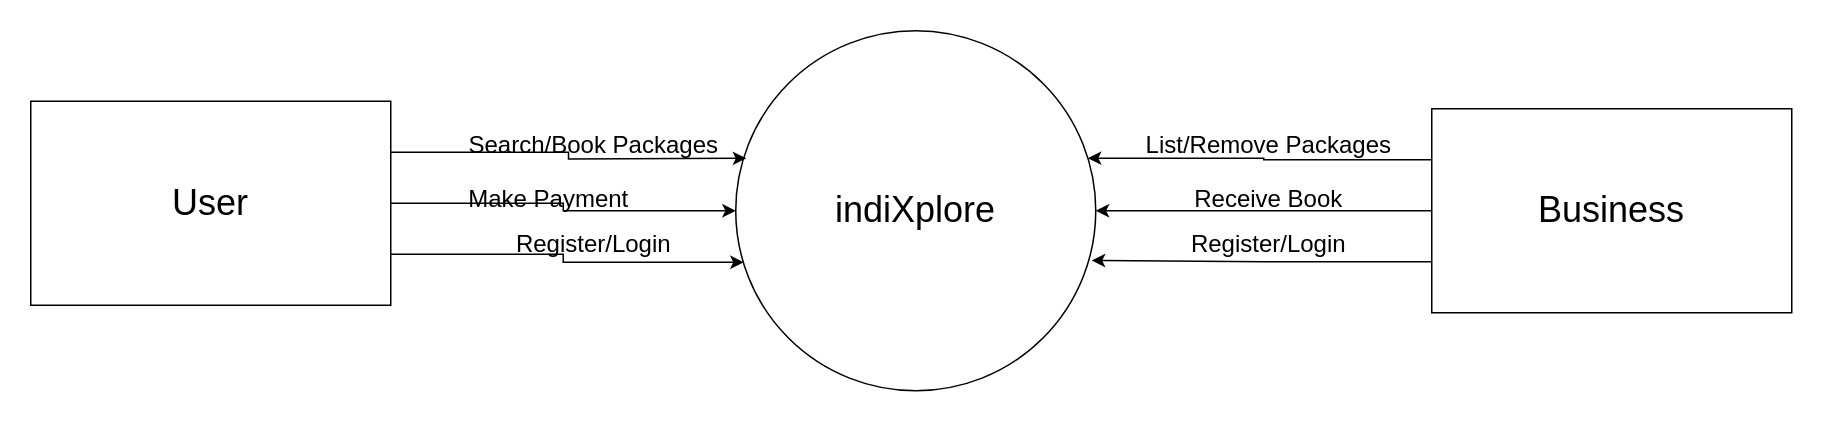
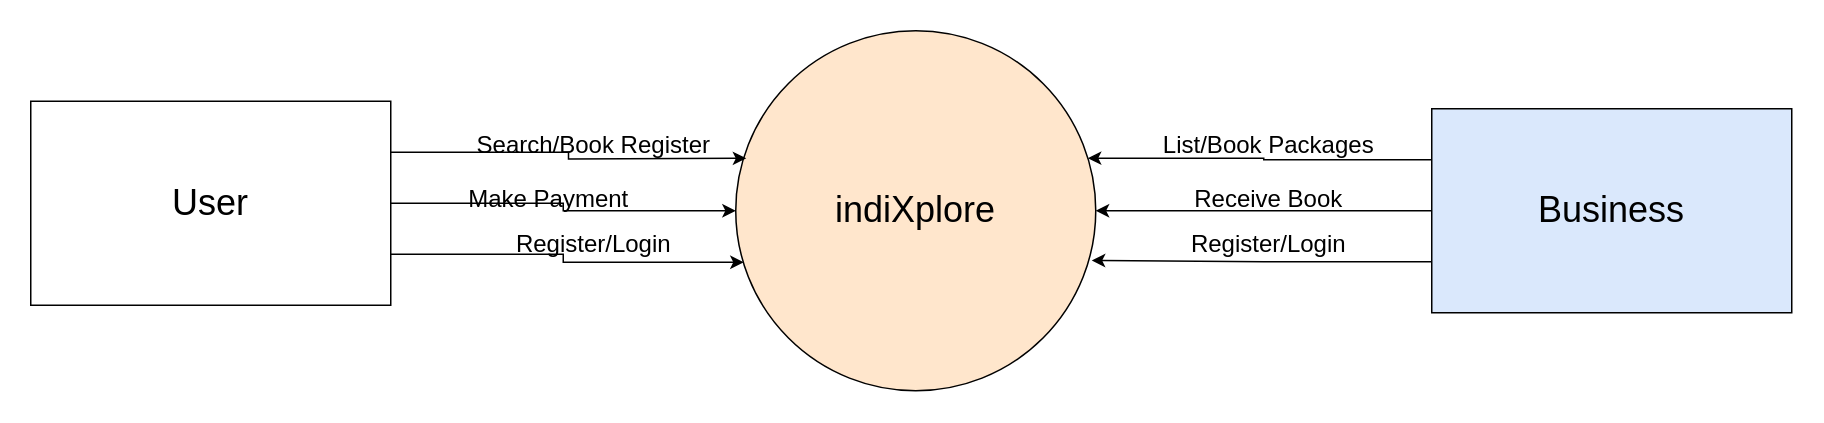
node "Search/Book Packages": label "Search/Book Packages" -> "Search/Book Register"
node "List/Remove Packages": label "List/Remove Packages" -> "List/Book Packages"
node "indiXplore": fillcolor #ffffff -> #ffe6cc
node "Business": fillcolor #ffffff -> #dae8fc
